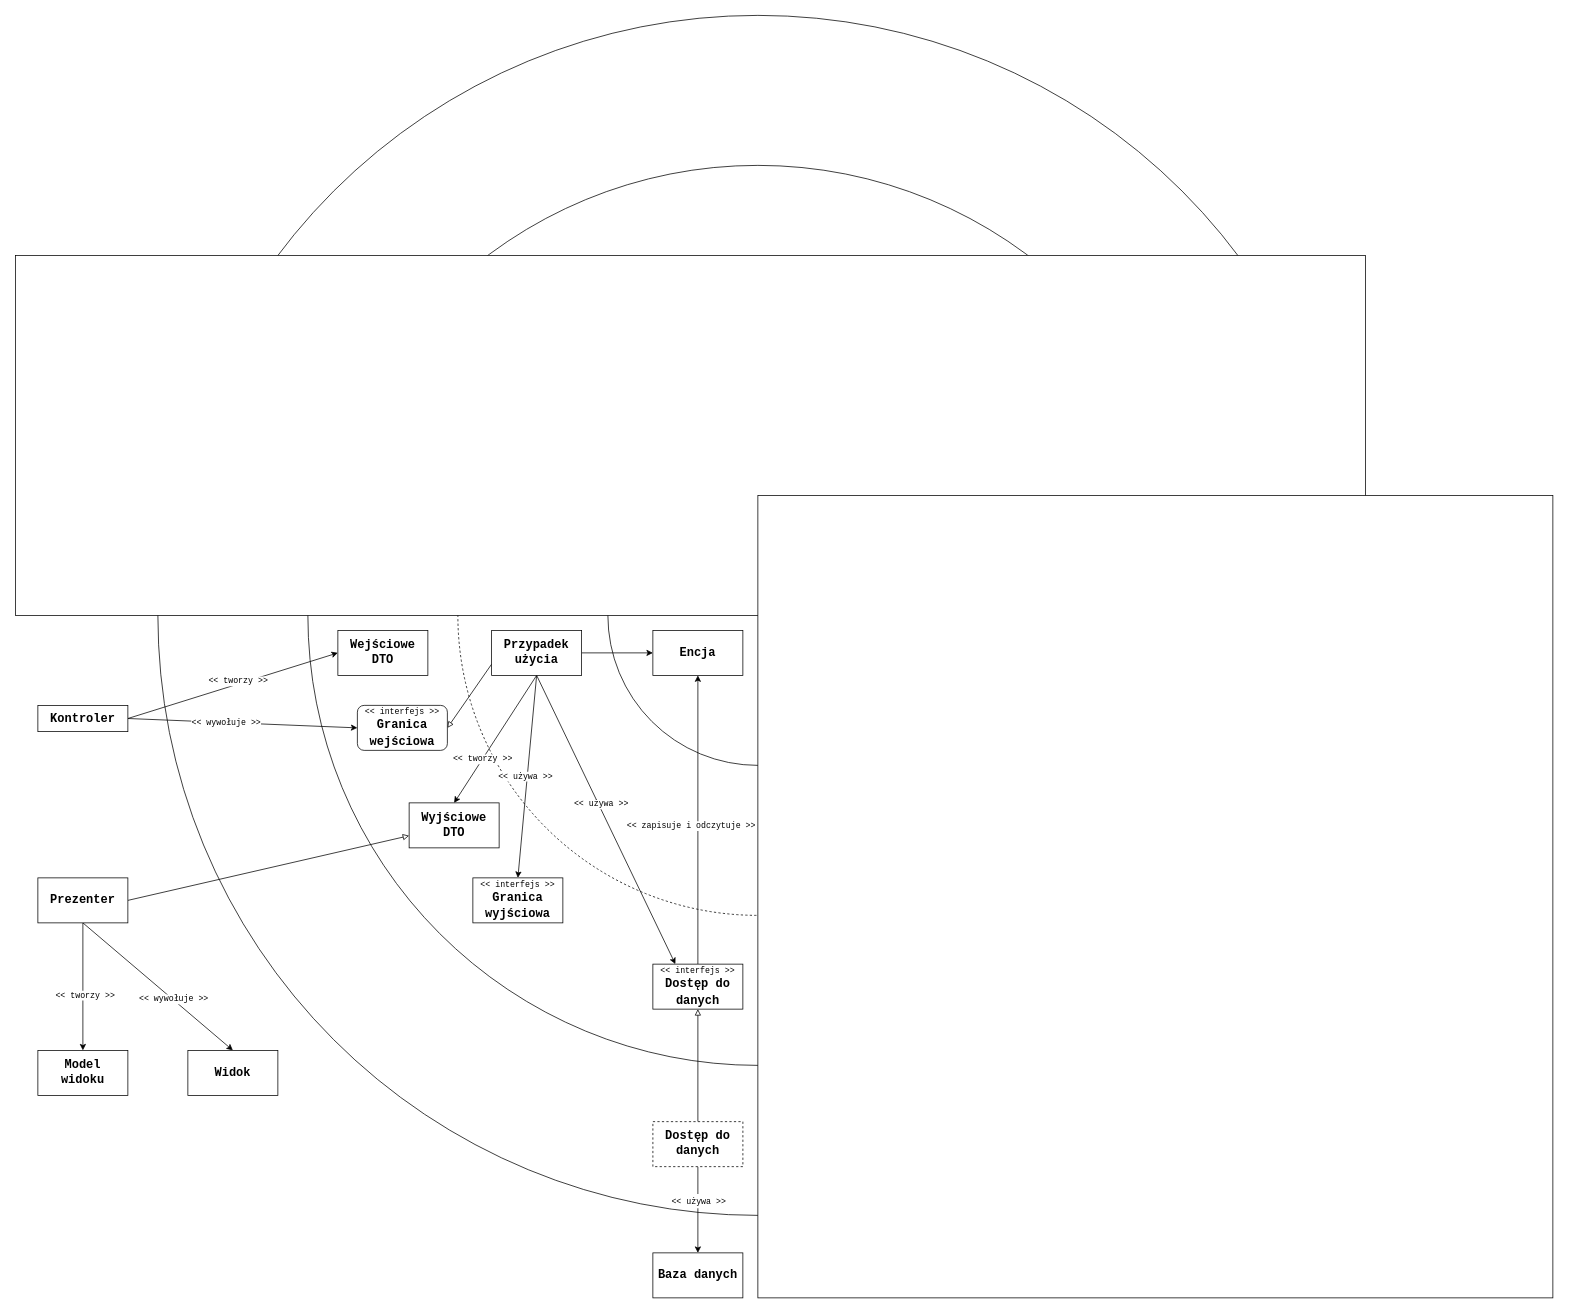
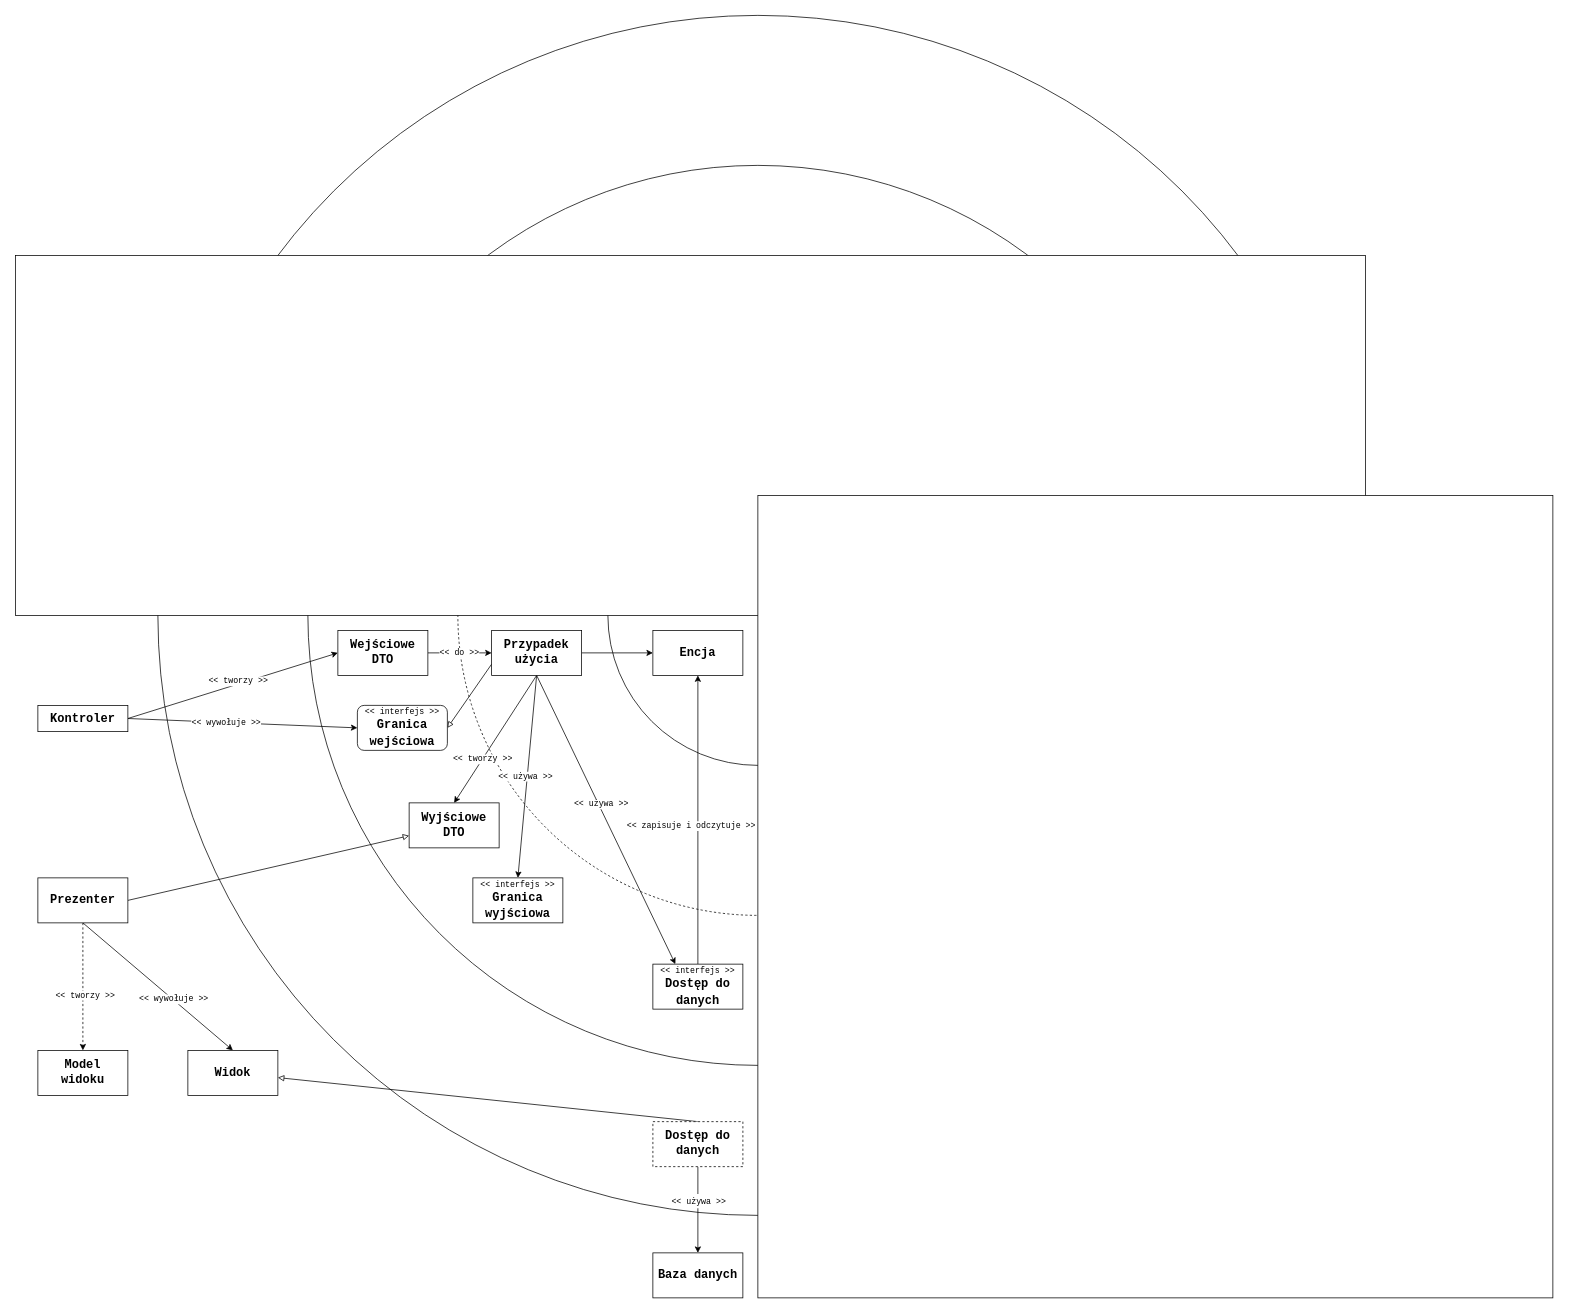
edge "Wejściowe DTO" -> "Przypadek użycia": added, label "<< do >>"
edge "Prezenter" -> "Model widoku": style solid -> dashed
edge "Dostęp do danych" -> "<< interfejs >> Dostęp do danych": now "Dostęp do danych" -> "Widok"
